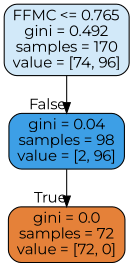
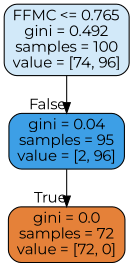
node "FFMC <= 0.765 gini = 0.492 samples = 170 value = [74, 96]": label "FFMC <= 0.765 gini = 0.492 samples = 170 value = [74, 96]" -> "FFMC <= 0.765 gini = 0.492 samples = 100 value = [74, 96]"
node "gini = 0.04 samples = 98 value = [2, 96]": label "gini = 0.04 samples = 98 value = [2, 96]" -> "gini = 0.04 samples = 95 value = [2, 96]"
